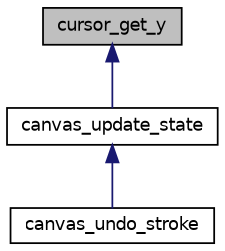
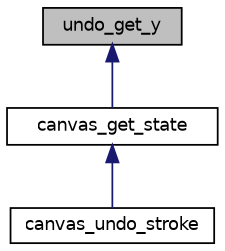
node "cursor_get_y": label "cursor_get_y" -> "undo_get_y"
node "canvas_update_state": label "canvas_update_state" -> "canvas_get_state"
